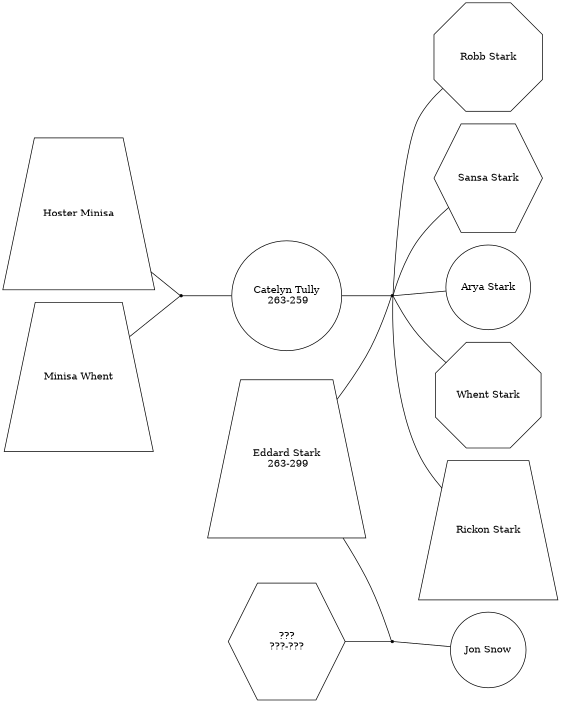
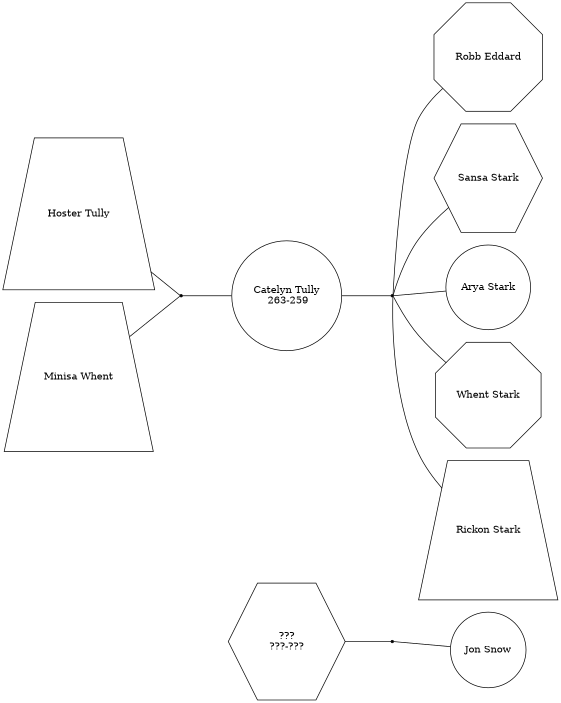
node "Robb Stark": label "Robb Stark" -> "Robb Eddard"
node "Hoster Minisa": label "Hoster Minisa" -> "Hoster Tully"
node "Eddard Stark 263-299": removed
